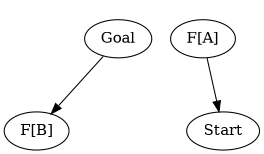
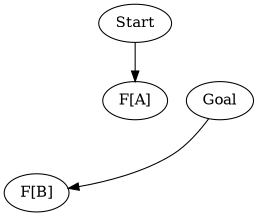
edge "F[A]" -> "Start": reversed
